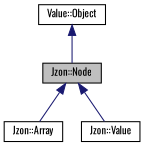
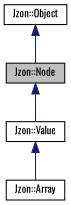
node "Value::Object": label "Value::Object" -> "Jzon::Object"
edge "Jzon::Array" -> "Jzon::Node": now "Jzon::Array" -> "Jzon::Value"
